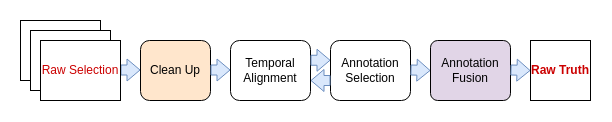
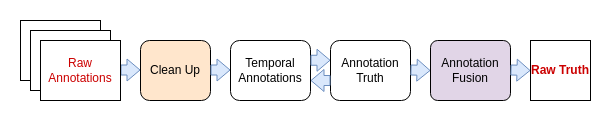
node "Raw Selection": label "Raw Selection" -> "Raw Annotations"
node "Temporal Alignment": label "Temporal Alignment" -> "Temporal Annotations"
node "Annotation Selection": label "Annotation Selection" -> "Annotation Truth"
